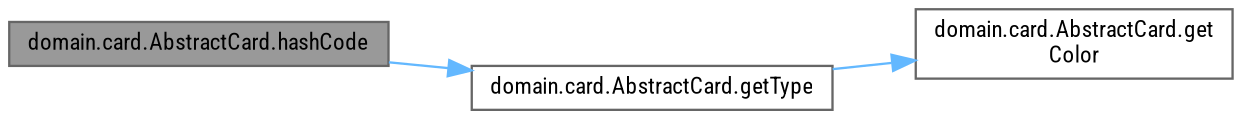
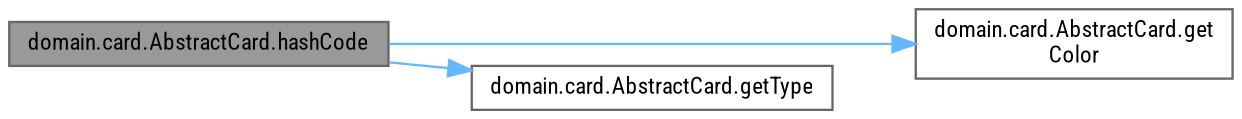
edge "domain.card.AbstractCard.getType" -> "domain.card.AbstractCard.get Color": now "domain.card.AbstractCard.hashCode" -> "domain.card.AbstractCard.get Color"
